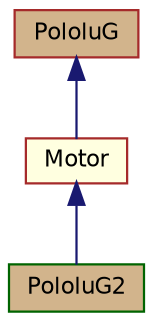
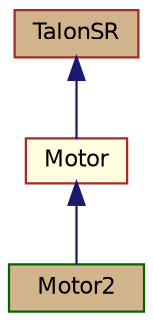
node "PololuG": label "PololuG" -> "TalonSR"
node "PololuG2": label "PololuG2" -> "Motor2"
